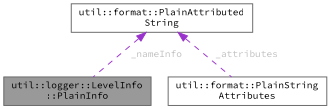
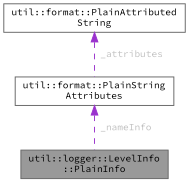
edge "util::logger::LevelInfo ::PlainInfo" -> "util::format::PlainAttributed String": now "util::logger::LevelInfo ::PlainInfo" -> "util::format::PlainString Attributes"
